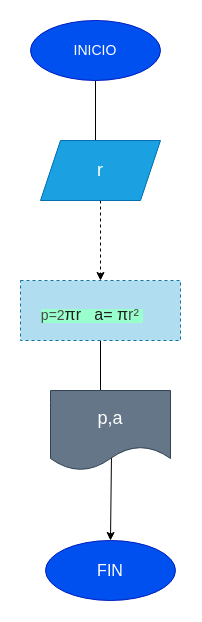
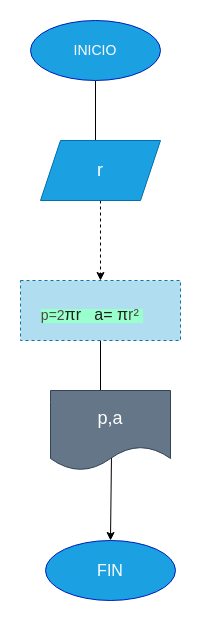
node "INICIO": fillcolor #0050ef -> #1ba1e2
node "FIN": fillcolor #0050ef -> #1ba1e2
